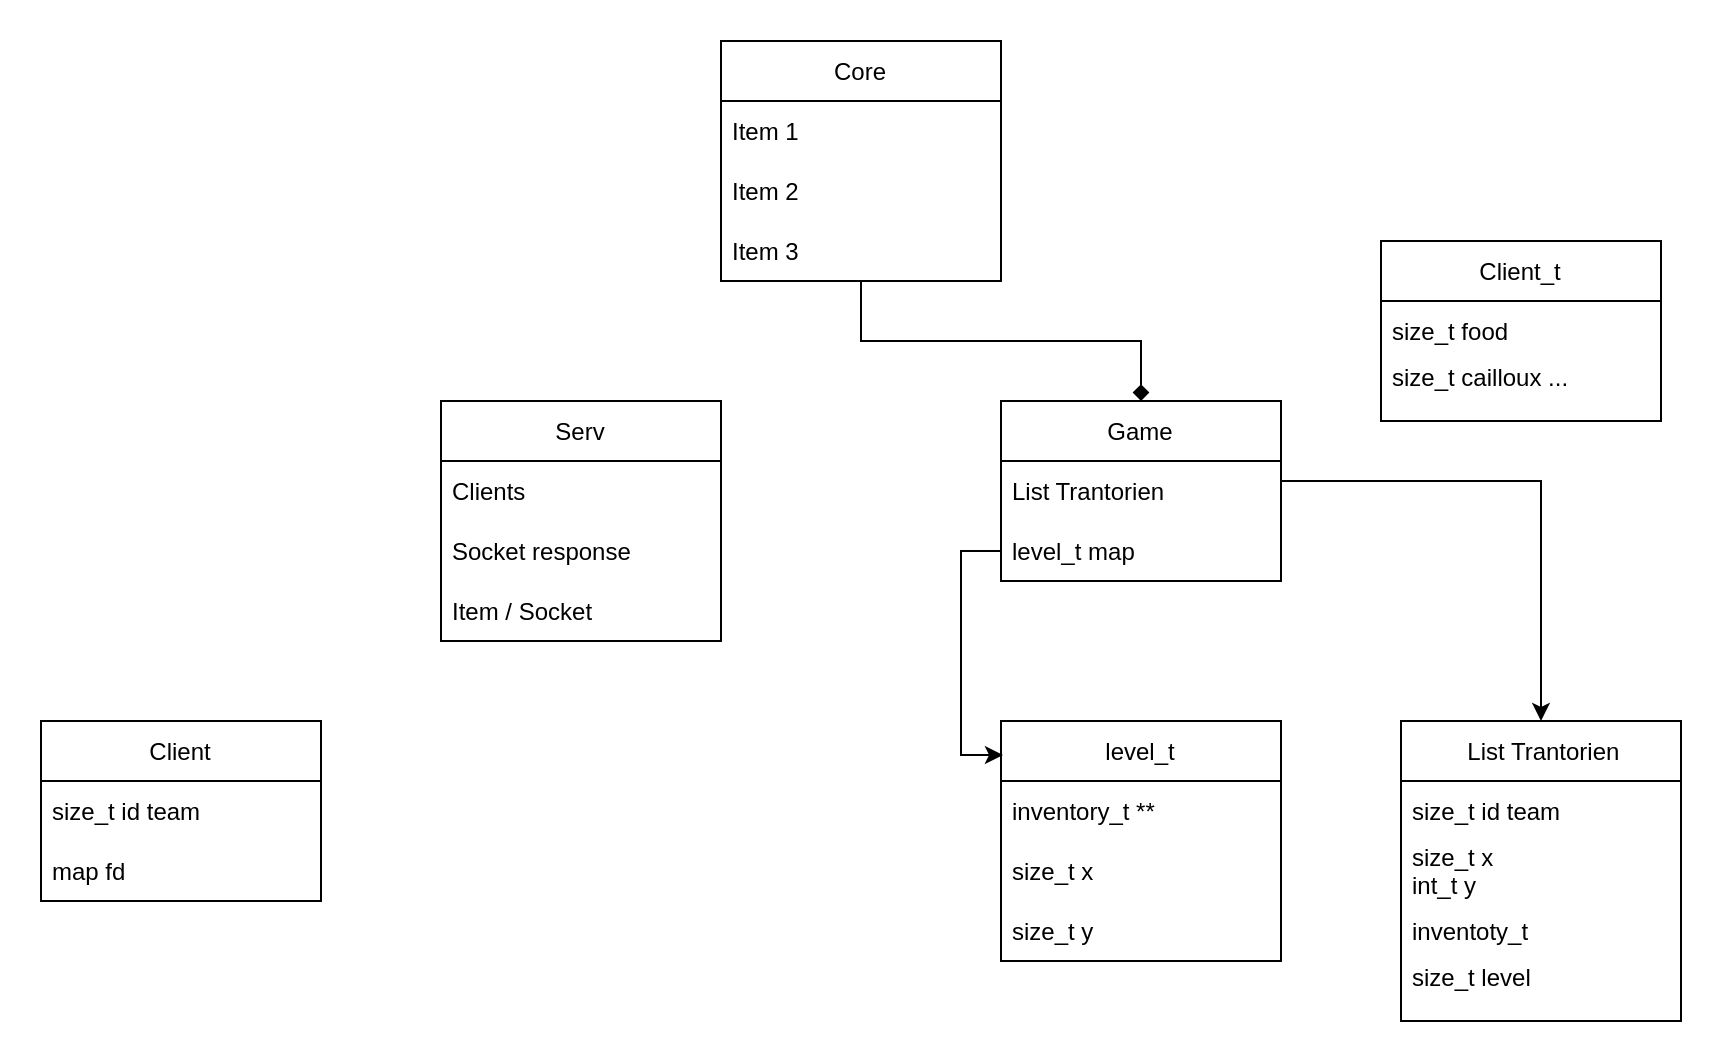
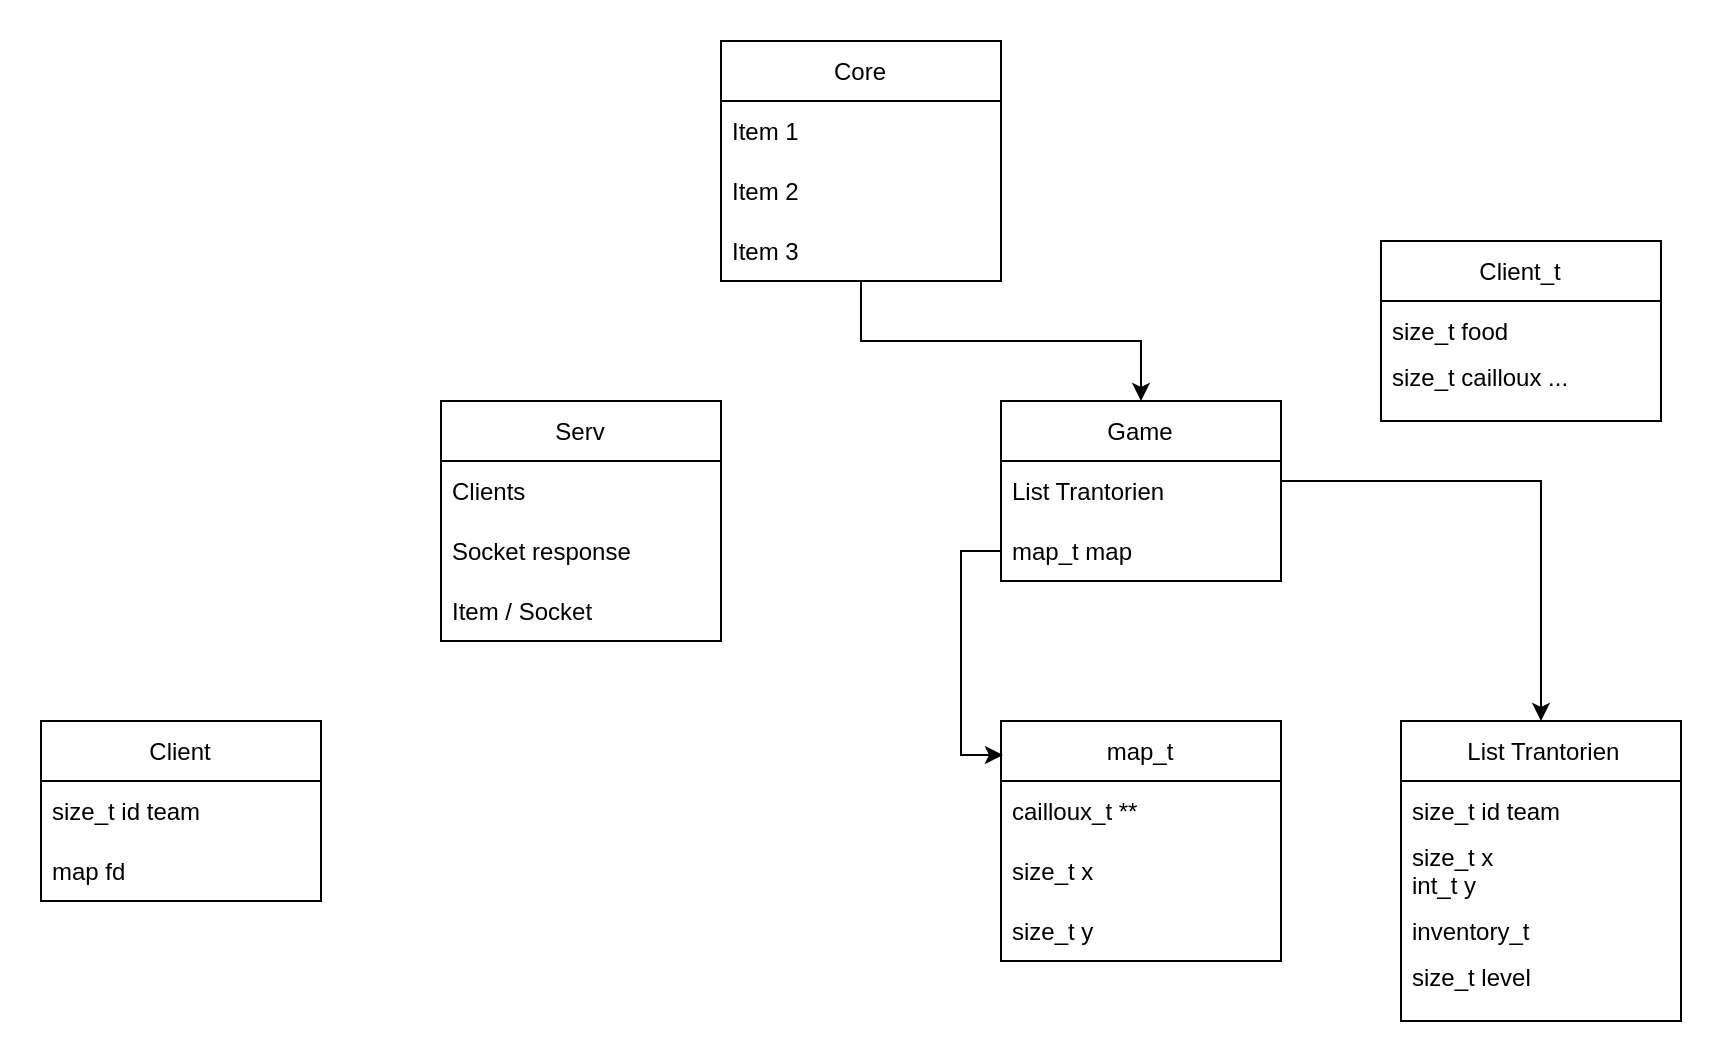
edge "Core" -> "Game": arrowhead diamond -> classic
node "level_t map": label "level_t map" -> "map_t map"
node "level_t": label "level_t" -> "map_t"
node "inventory_t **": label "inventory_t **" -> "cailloux_t **"
node "inventoty_t": label "inventoty_t" -> "inventory_t"
